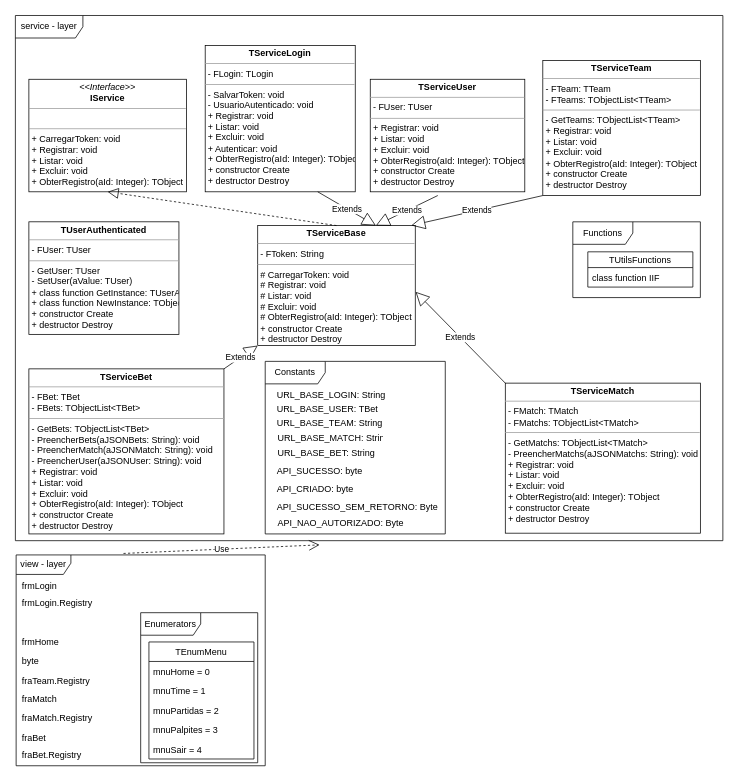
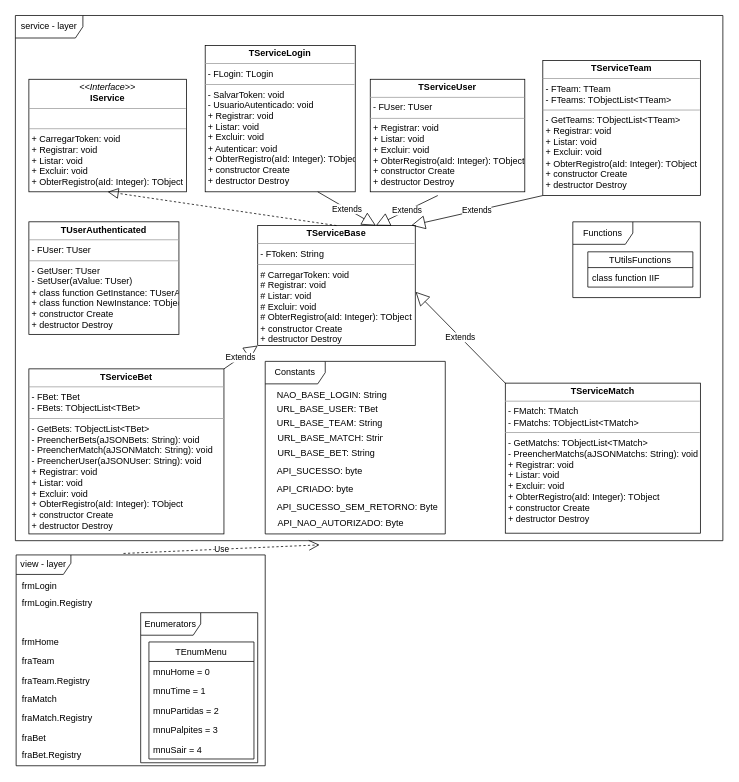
node "URL_BASE_LOGIN: String": label "URL_BASE_LOGIN: String" -> "NAO_BASE_LOGIN: String"
node "byte": label "byte" -> "fraTeam"
